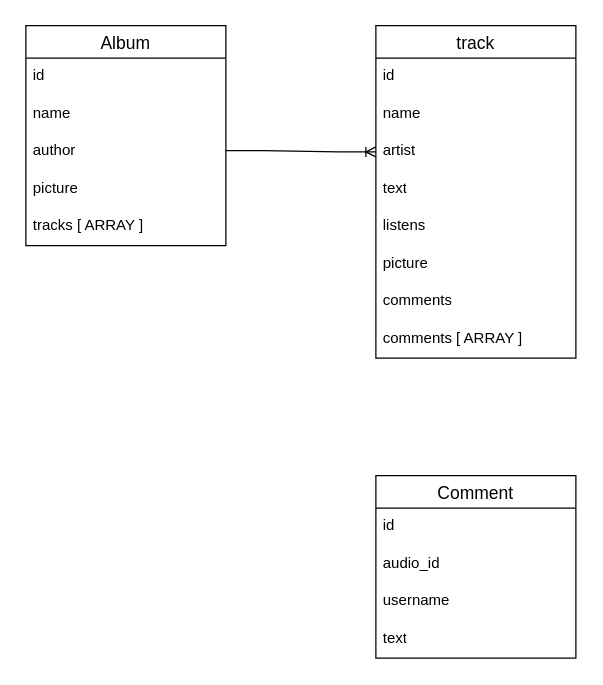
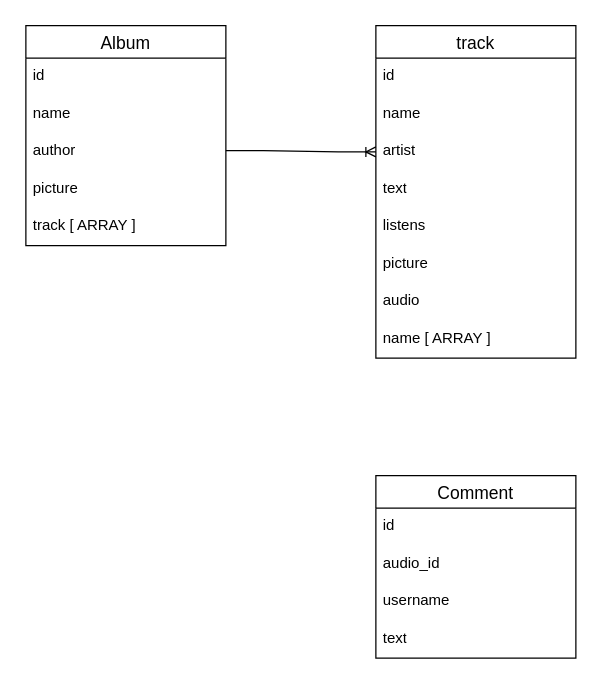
node "tracks [ ARRAY ]": label "tracks [ ARRAY ]" -> "track [ ARRAY ]"
node "comments": label "comments" -> "audio"
node "comments [ ARRAY ]": label "comments [ ARRAY ]" -> "name [ ARRAY ]"
